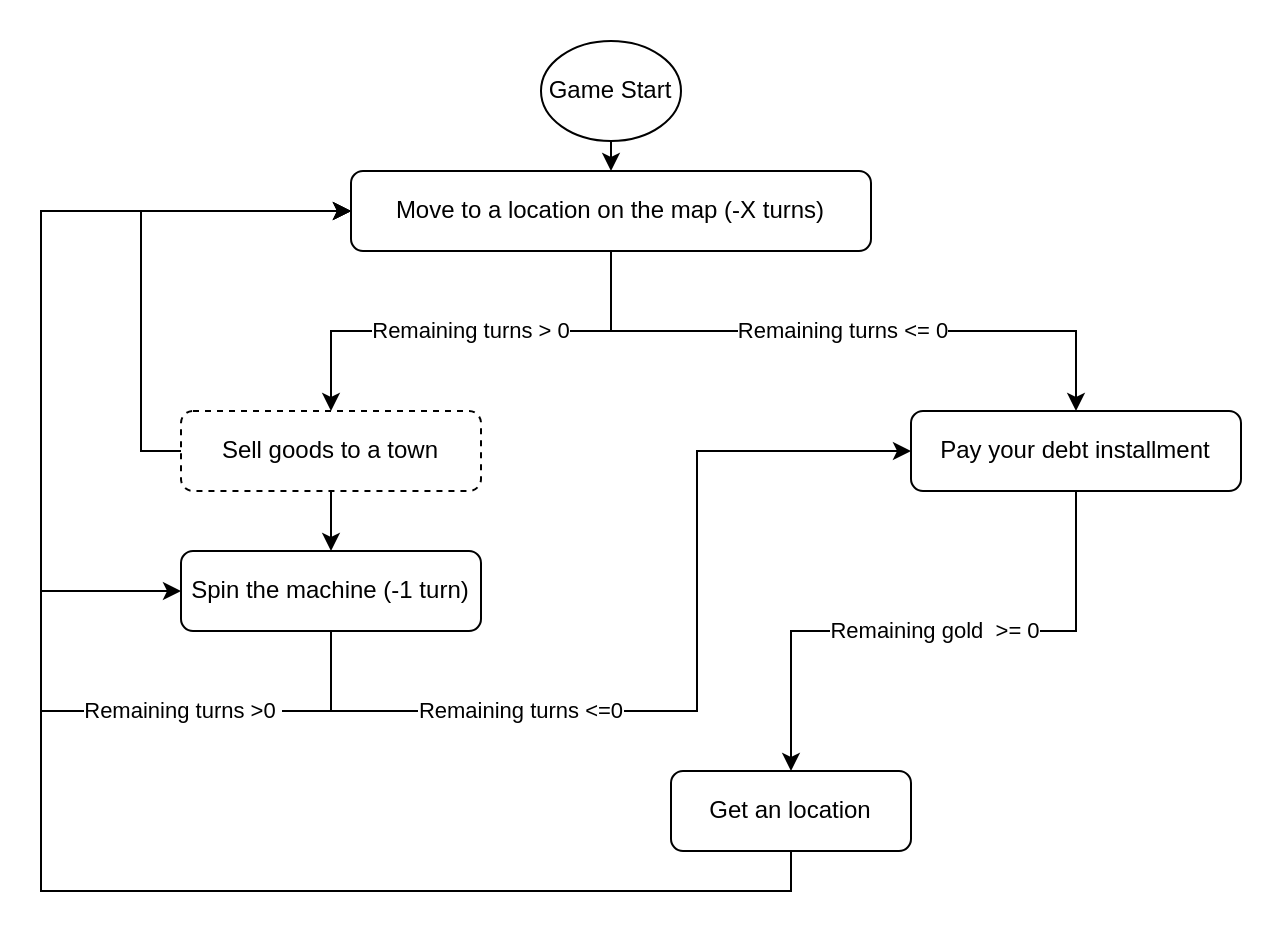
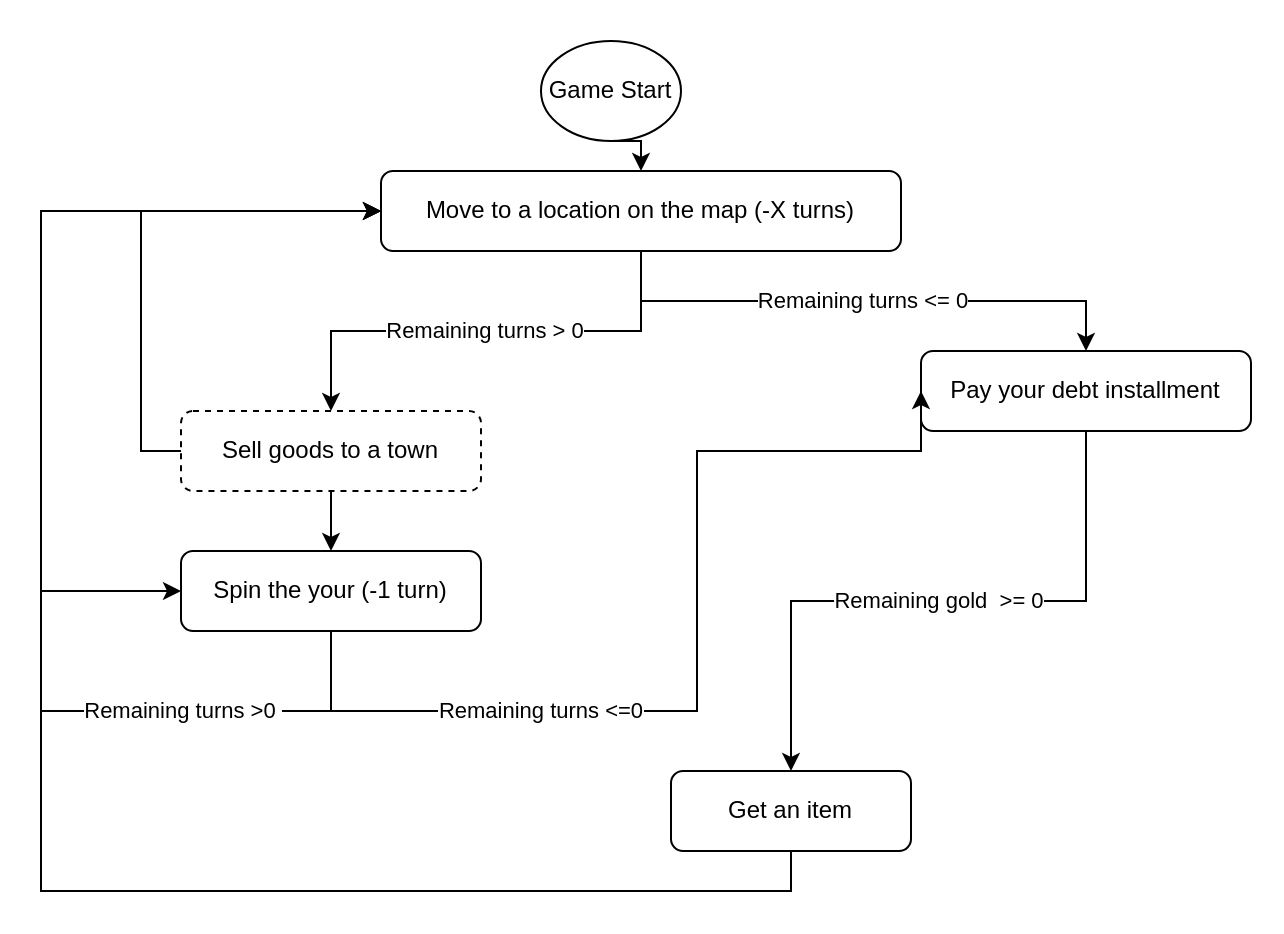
node "Move to a location on the map (-X turns)": moved (611, 211) -> (641, 211)
node "Pay your debt installment": moved (1076, 451) -> (1086, 391)
node "Spin the machine (-1 turn)": label "Spin the machine (-1 turn)" -> "Spin the your (-1 turn)"
node "Get an location": label "Get an location" -> "Get an item"
